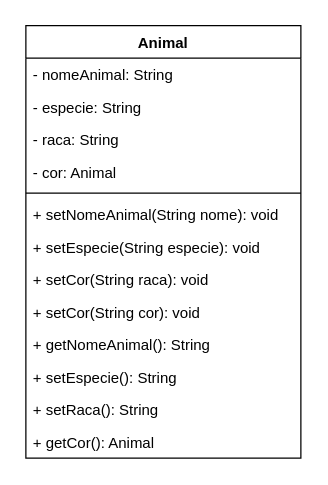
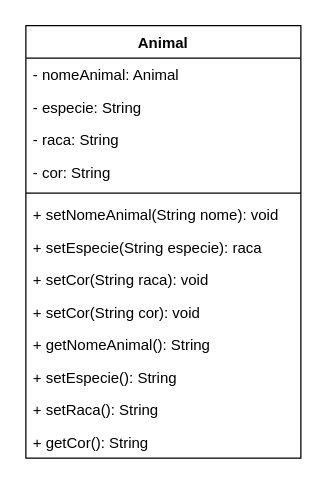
node "- nomeAnimal: String": label "- nomeAnimal: String" -> "- nomeAnimal: Animal"
node "- cor: Animal": label "- cor: Animal" -> "- cor: String"
node "+ setEspecie(String especie): void": label "+ setEspecie(String especie): void" -> "+ setEspecie(String especie): raca"
node "+ getCor(): Animal": label "+ getCor(): Animal" -> "+ getCor(): String"
